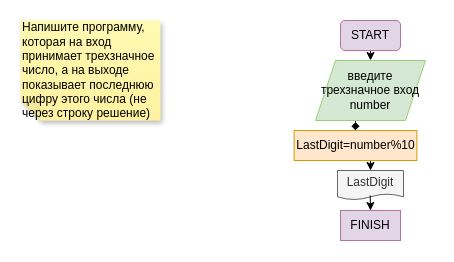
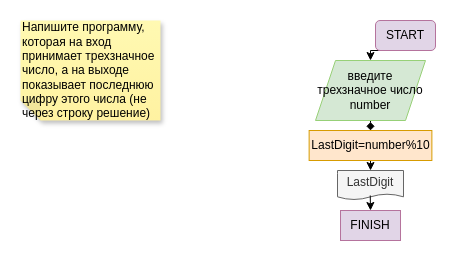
node "START": moved (371, 36) -> (406, 36)
node "введите трехзначное вход number": label "введите трехзначное вход number" -> "введите трехзначное число number"
node "LastDigit=number%10": moved (356, 146) -> (371, 146)
